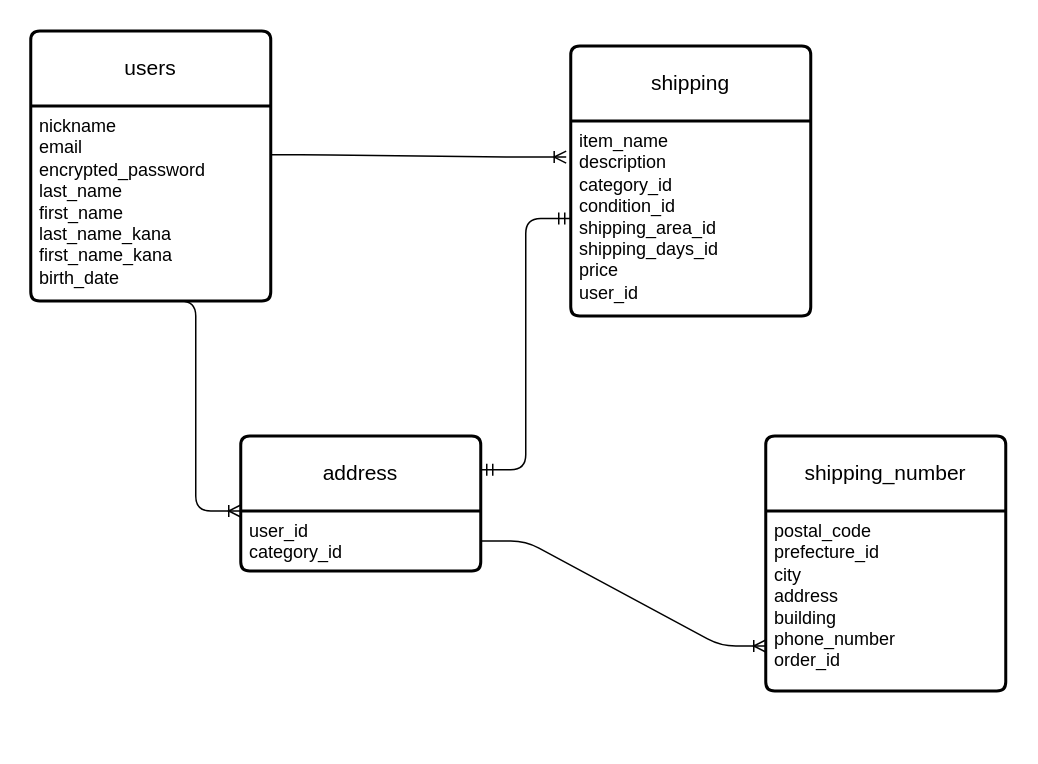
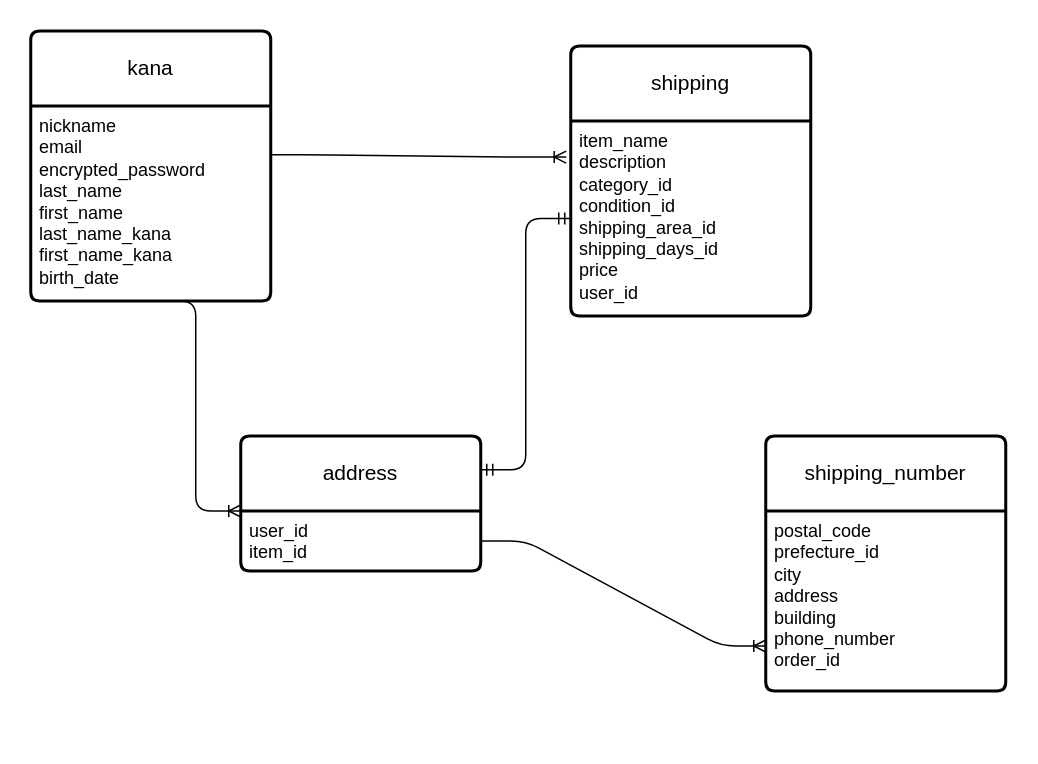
node "users": label "users" -> "kana"
node "user_id category_id": label "user_id category_id" -> "user_id item_id"
